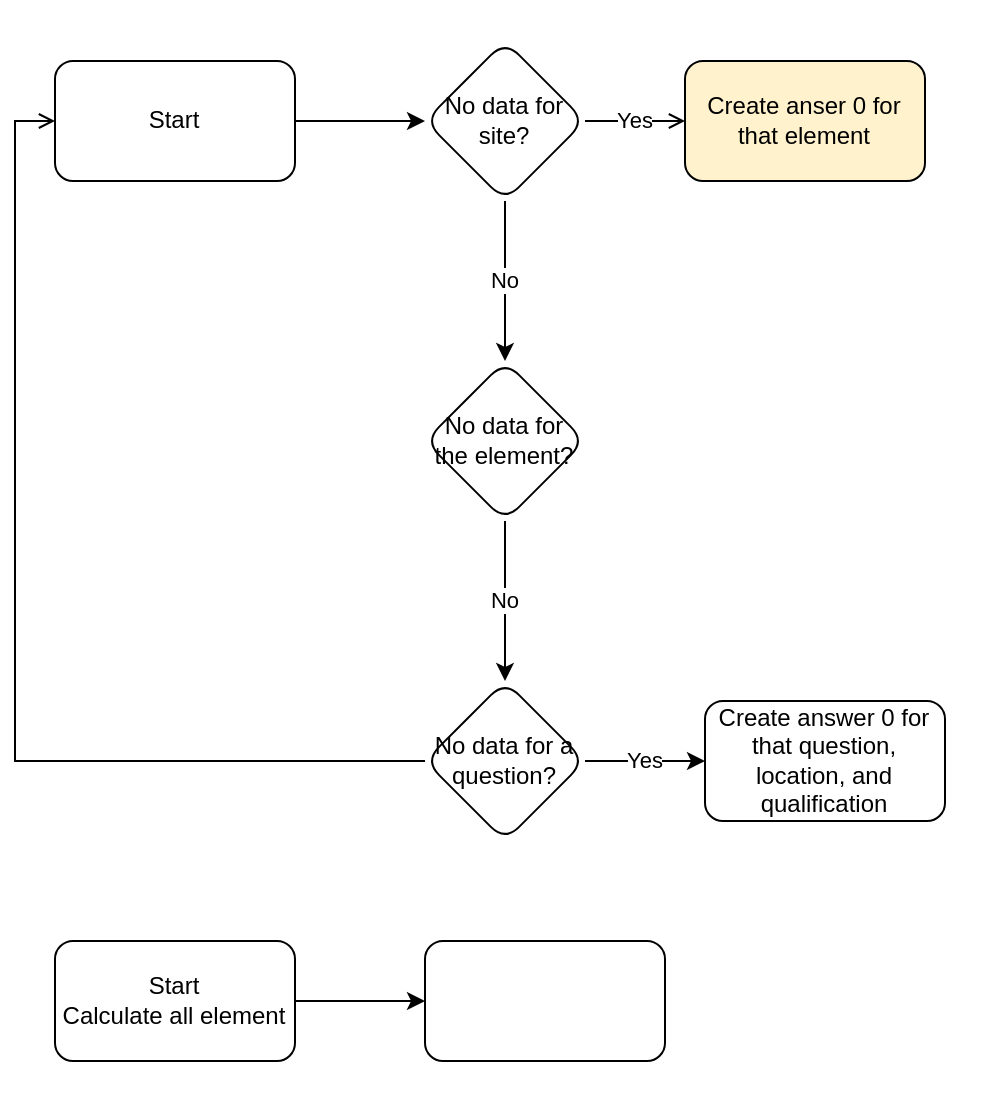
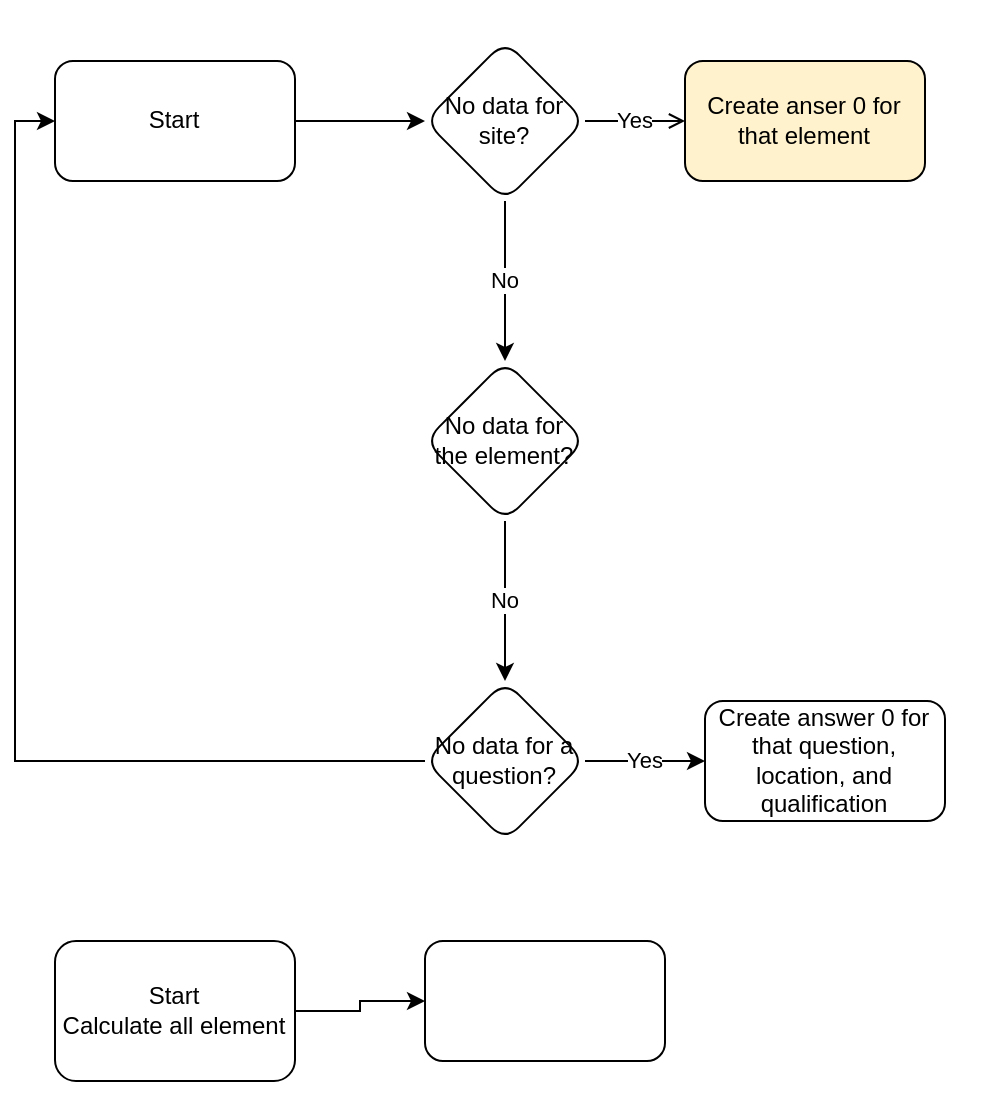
edge "No data for a question?" -> "Start": arrowhead open -> classic
node "Start Calculate all element": size 240x120 -> 240x140
